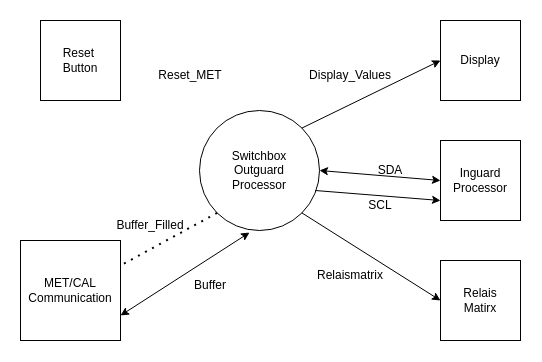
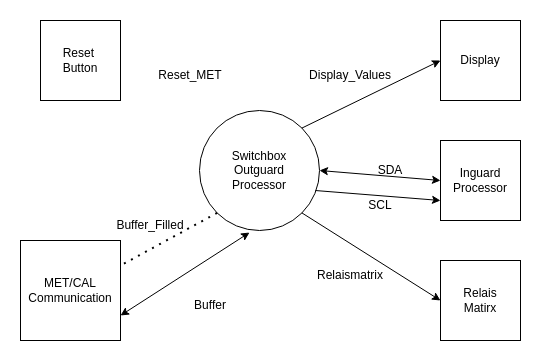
node "Buffer": moved (211, 286) -> (211, 306)
